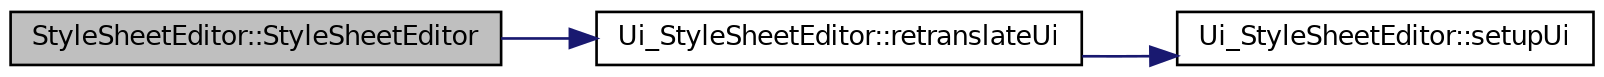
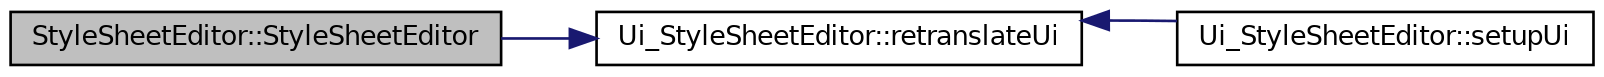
edge "Ui_StyleSheetEditor::retranslateUi" -> "Ui_StyleSheetEditor::setupUi": reversed
